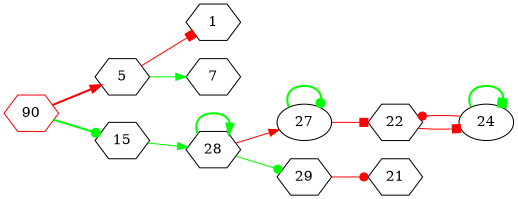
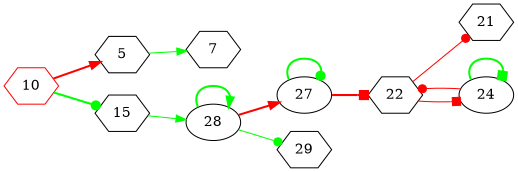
node "1": removed
node "90": label "90" -> "10"
edge "27" -> "22": style solid -> bold
edge "28" -> "27": style solid -> bold
node "28": shape hexagon -> ellipse
edge "29" -> "21": now "22" -> "21"
